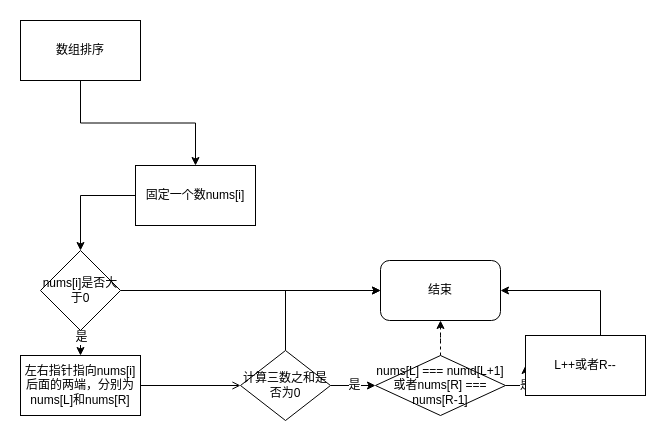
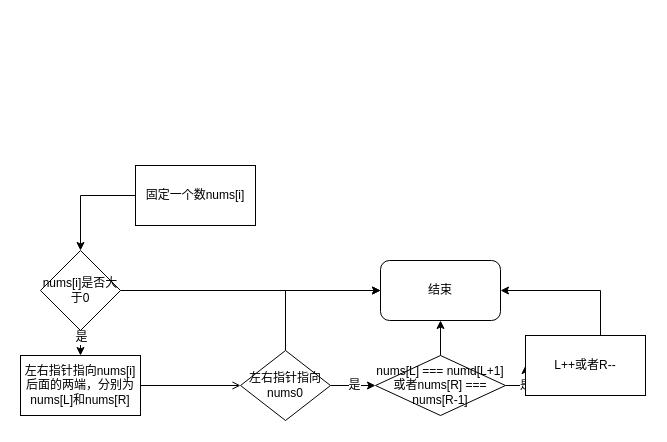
node "数组排序": removed
edge "数组排序" -> "固定一个数nums[i]": removed
edge "nums[L] === numd[L+1]或者nums[R] === nums[R-1]" -> "结束": style dashed -> solid
node "计算三数之和是否为0": label "计算三数之和是否为0" -> "左右指针指向nums0"
